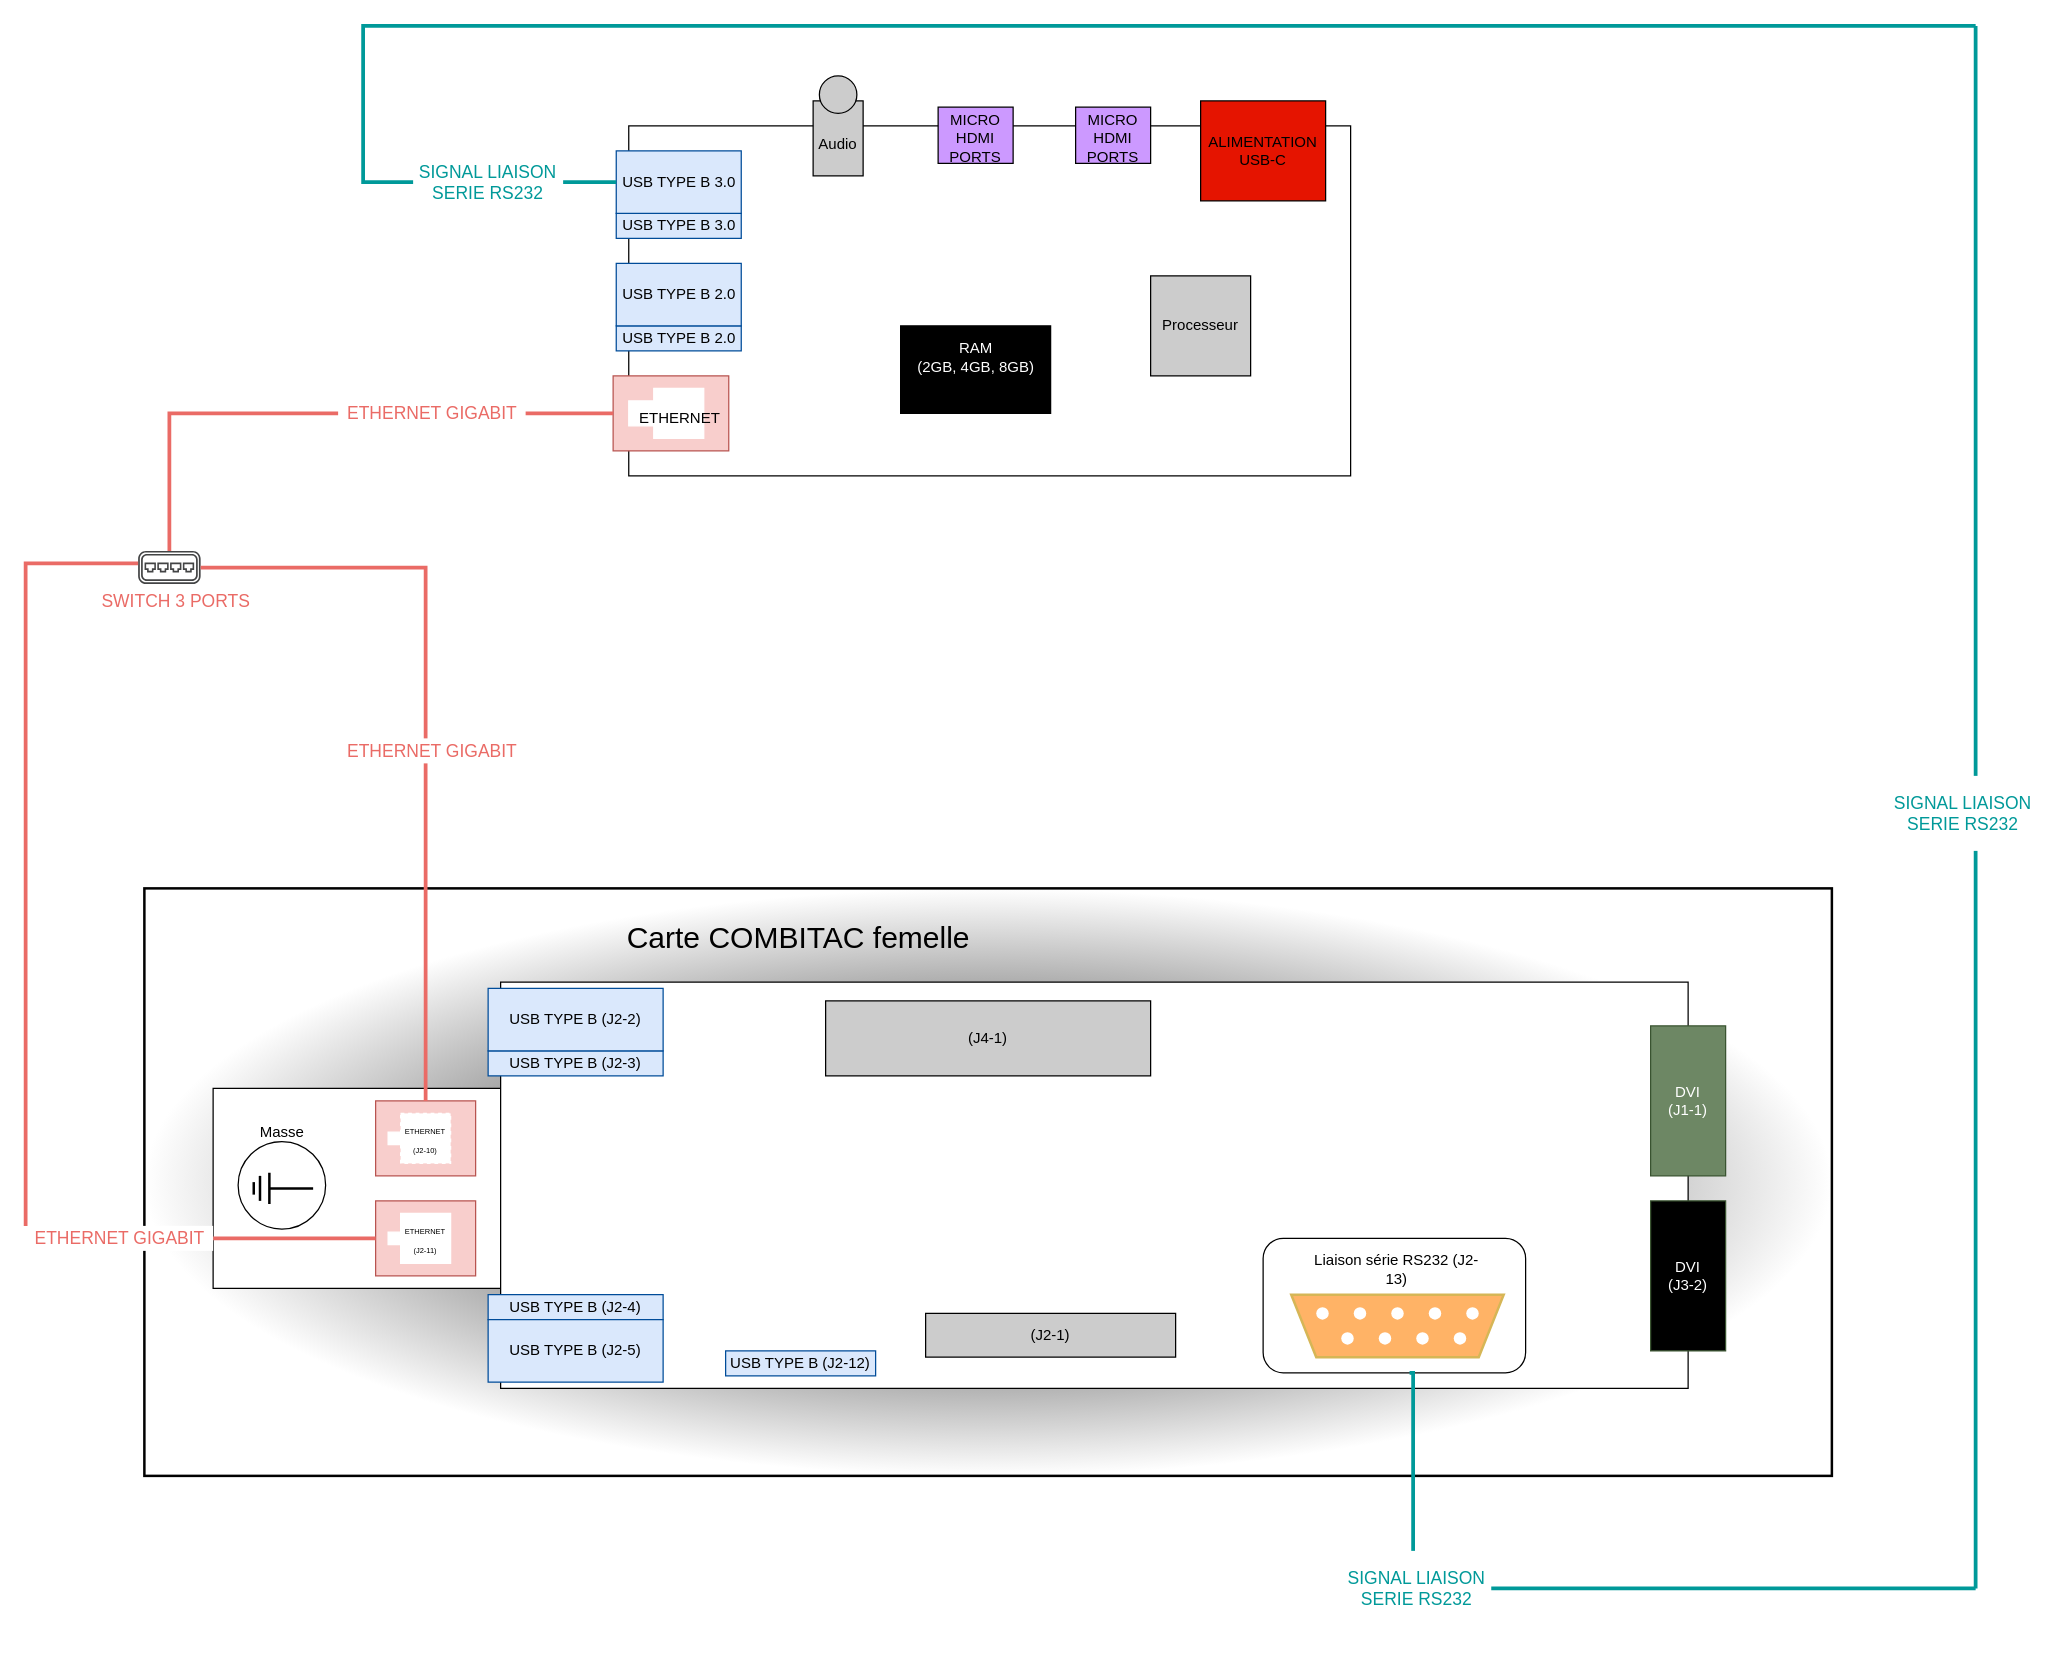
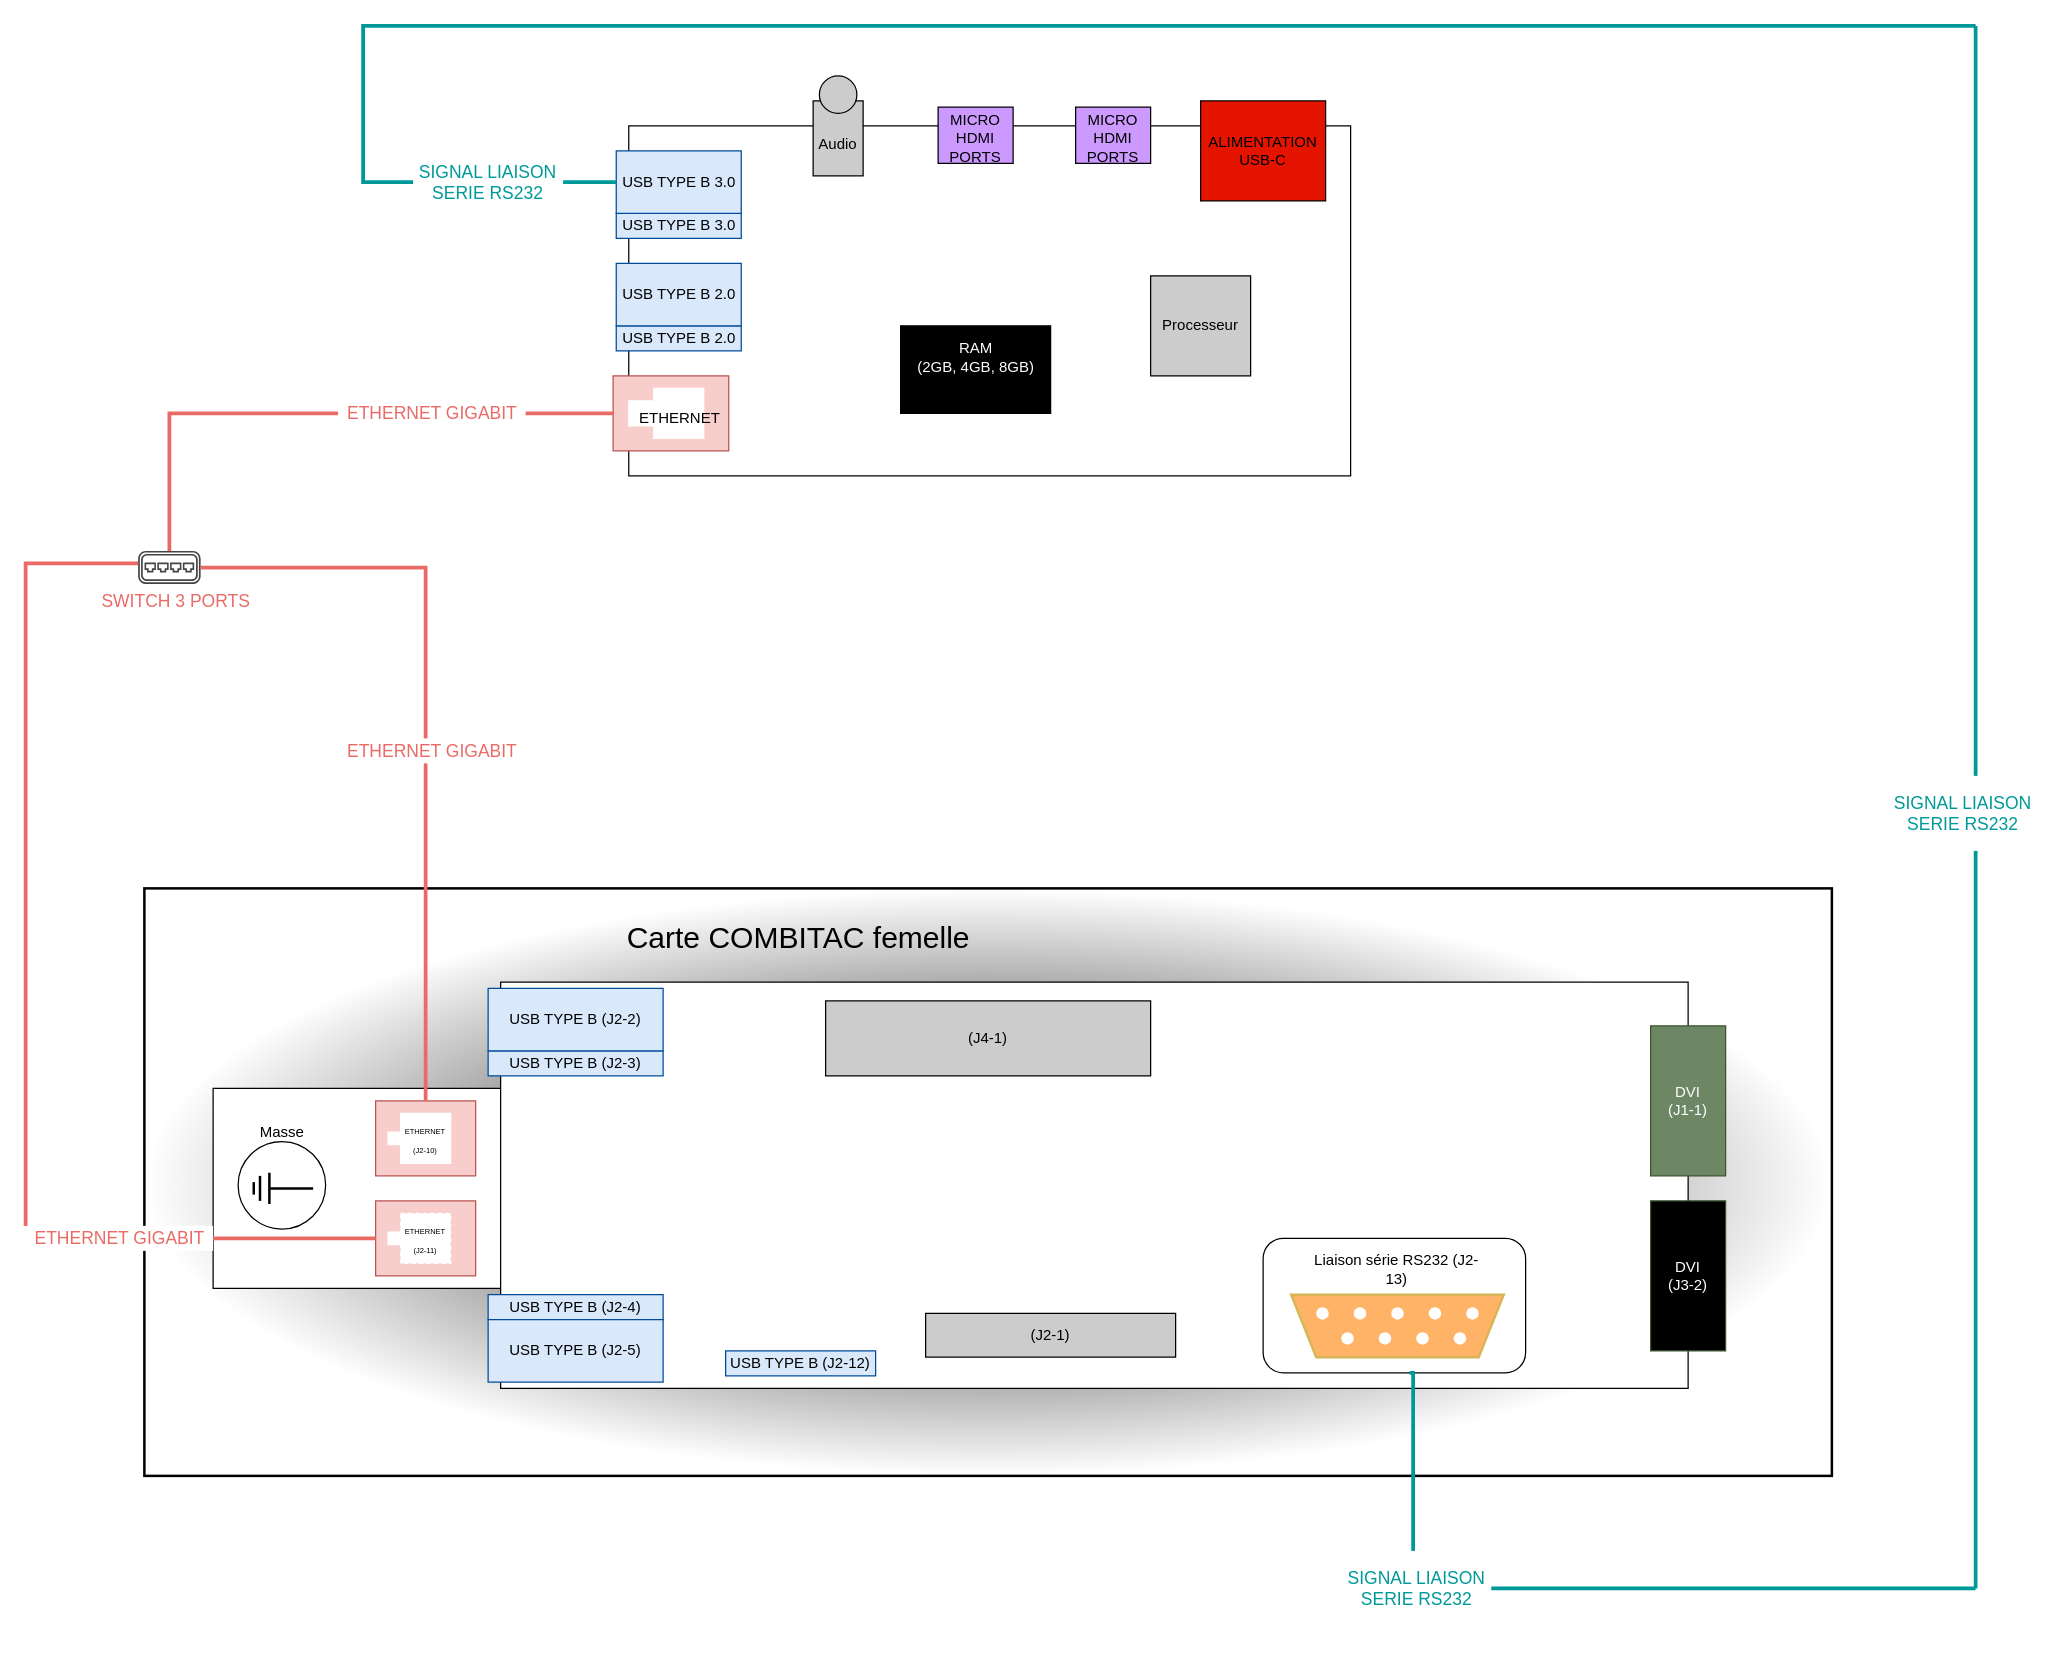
node "ETHERNET (J2-10)": style dashed -> solid
node "ETHERNET (J2-11)": style solid -> dashed
